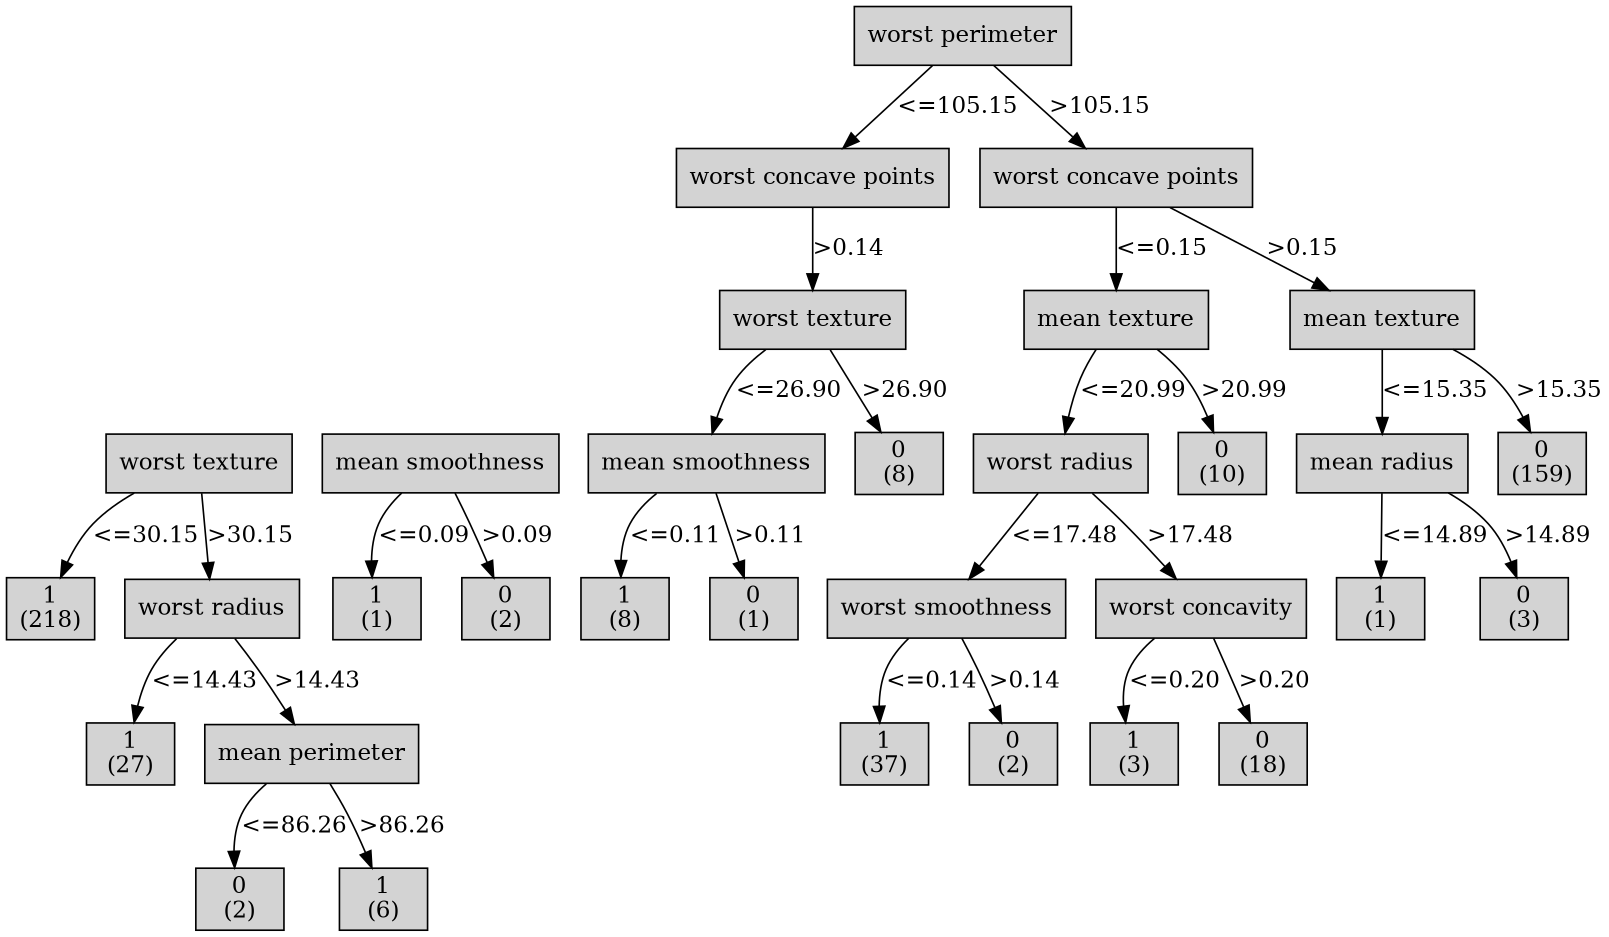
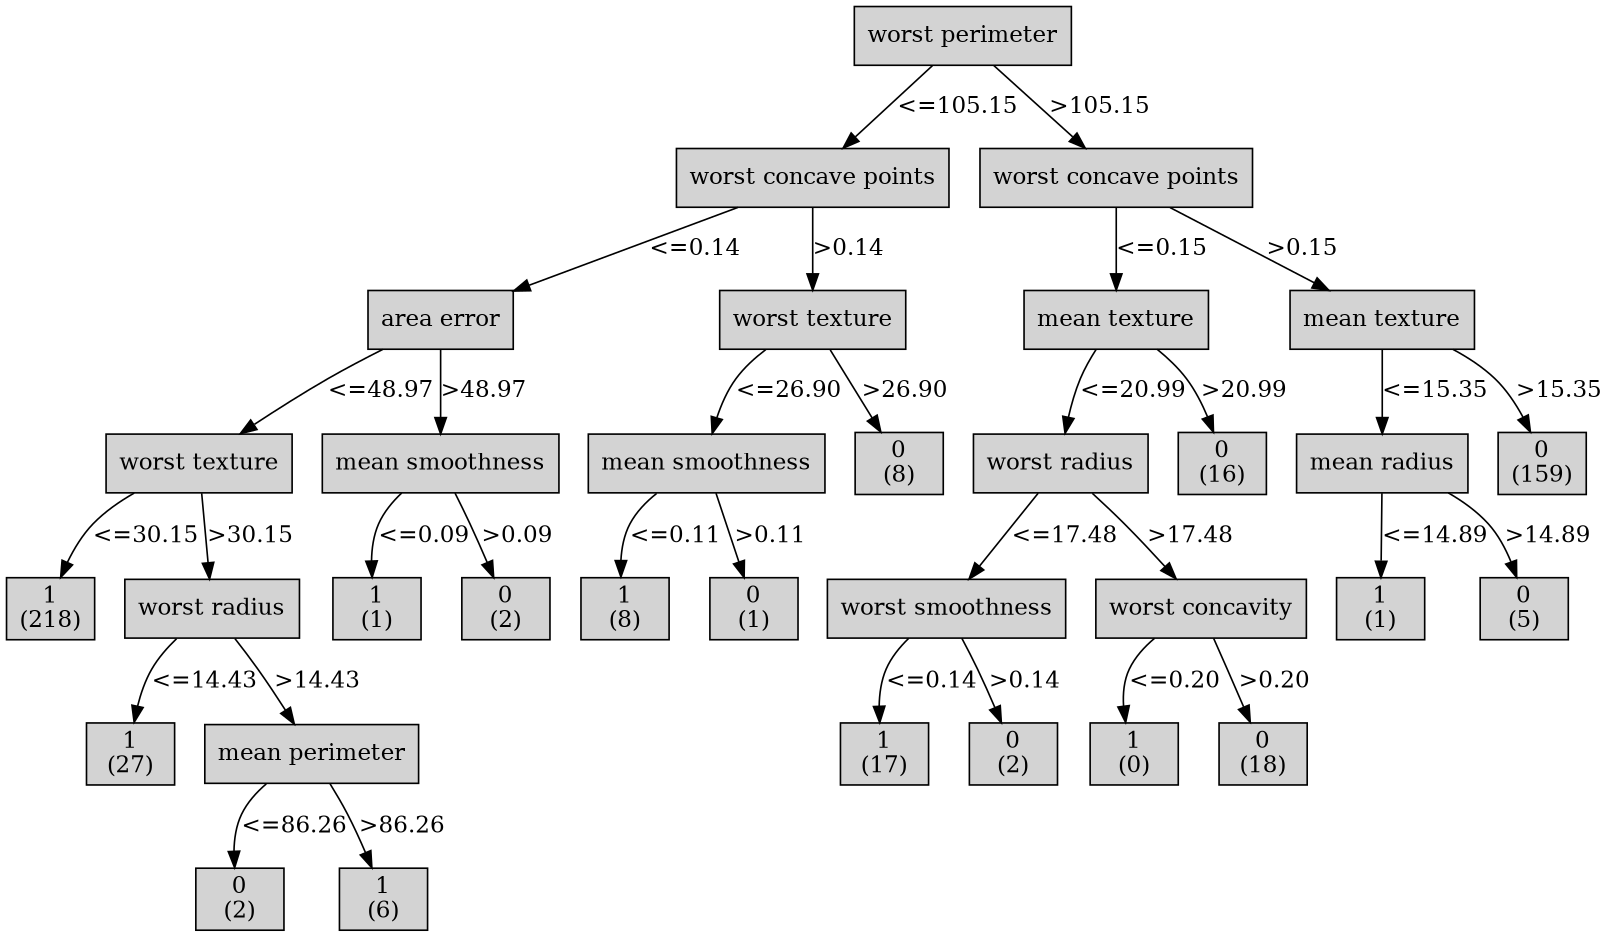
node "area error": added
node "0 (10)": label "0 (10)" -> "0 (16)"
node "0 (3)": label "0 (3)" -> "0 (5)"
node "1 (37)": label "1 (37)" -> "1 (17)"
node "1 (3)": label "1 (3)" -> "1 (0)"
